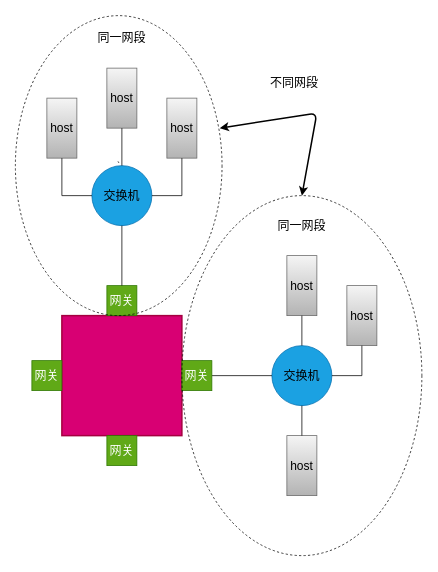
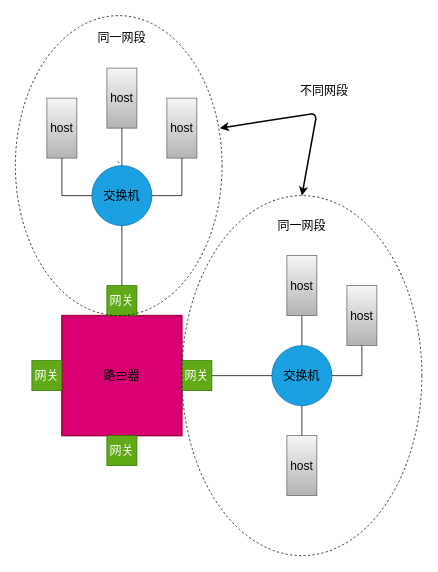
node "不同网段": moved (294, 83) -> (324, 90)
node "路由器": added
